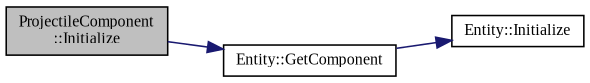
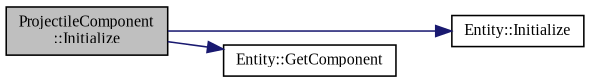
edge "Entity::GetComponent" -> "Entity::Initialize": now "ProjectileComponent ::Initialize" -> "Entity::Initialize"
